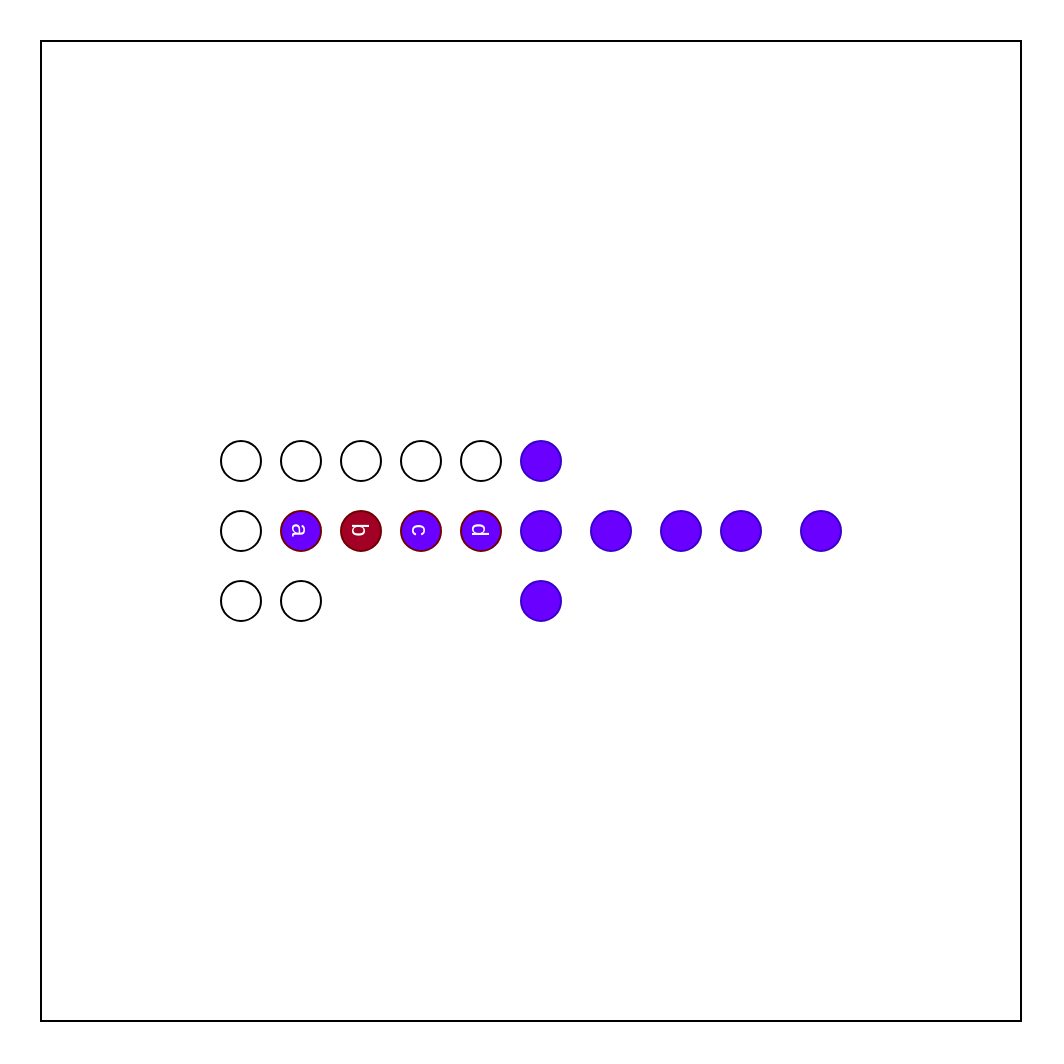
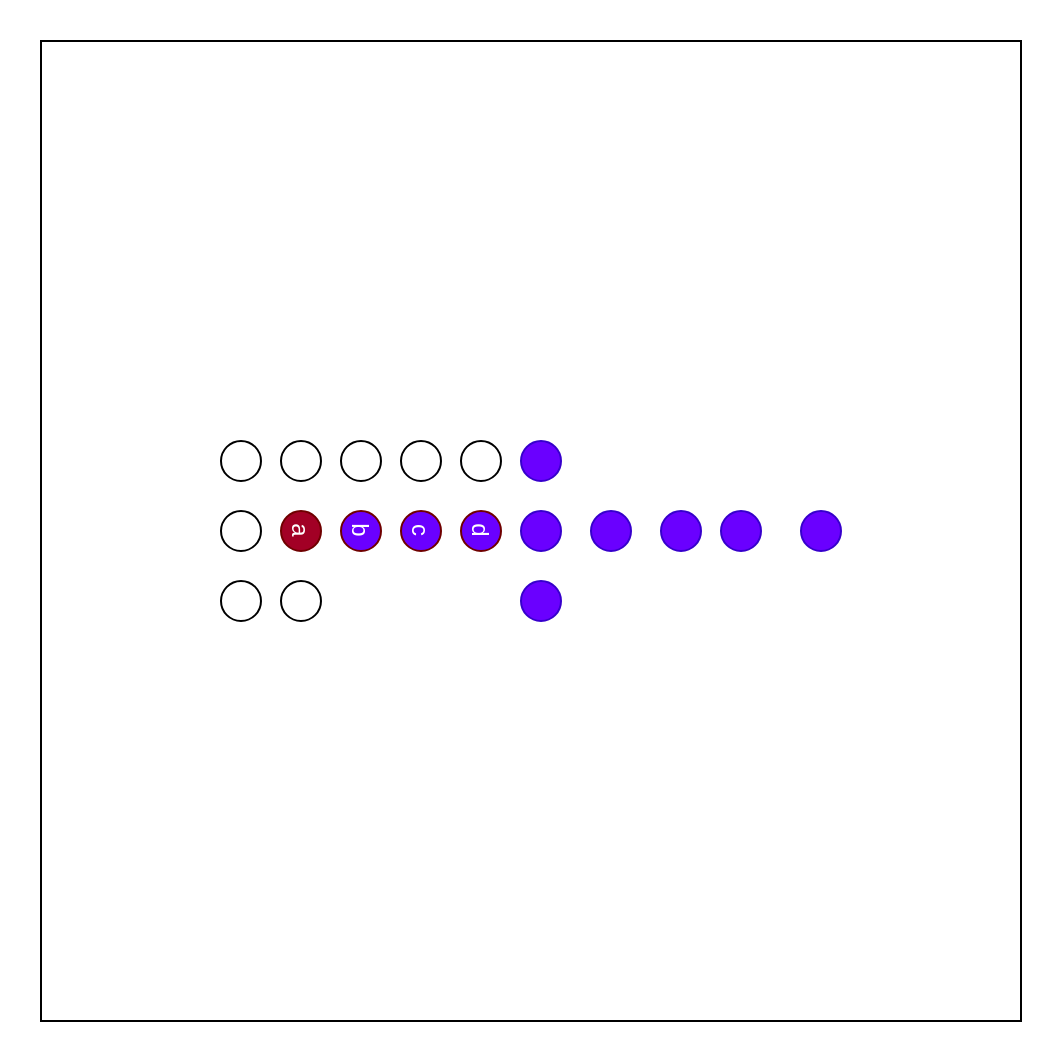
node "a": fillcolor #6a00ff -> #a20025
node "b": fillcolor #a20025 -> #6a00ff
